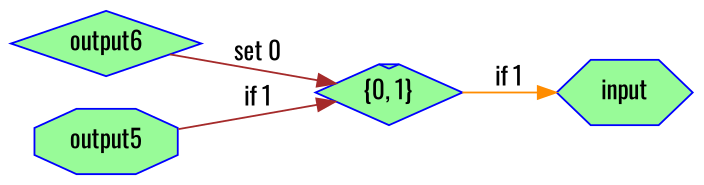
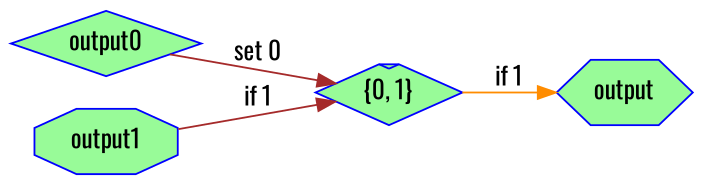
node "output6": label "output6" -> "output0"
node "input": label "input" -> "output"
node "output5": label "output5" -> "output1"
